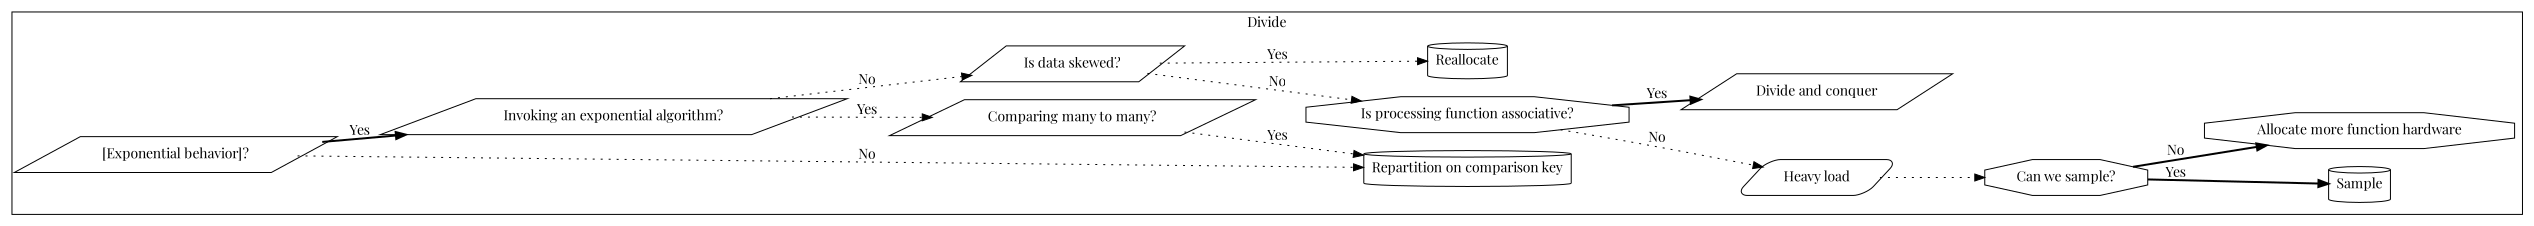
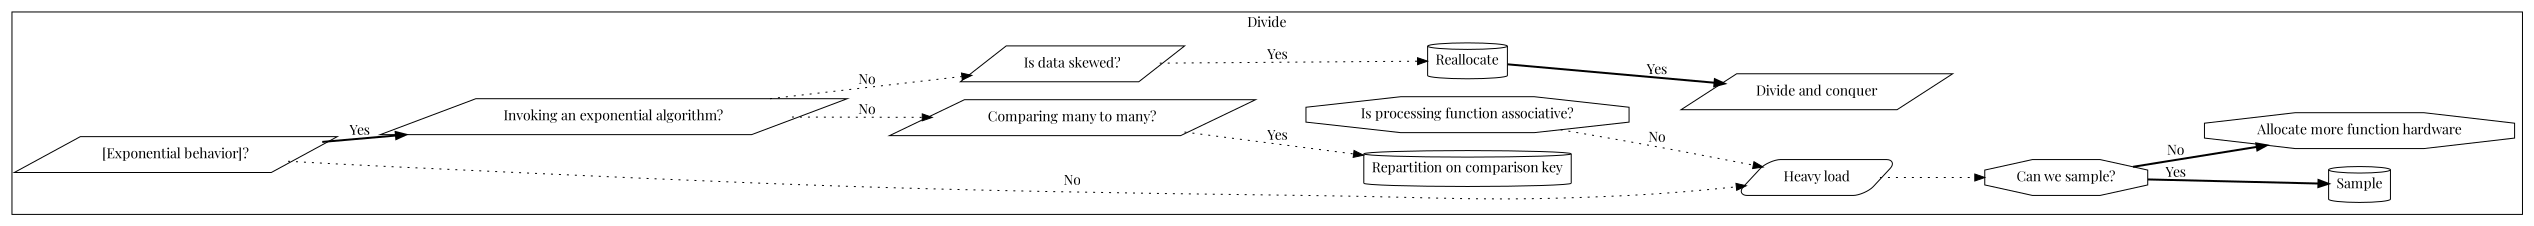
edge "Is data skewed?" -> "Is processing function associative?": removed, label "No"
edge "Is processing function associative?" -> "Divide and conquer": now "Reallocate" -> "Divide and conquer"
edge "Invoking an exponential algorithm?" -> "Comparing many to many?": label "Yes" -> "No"
edge "[Exponential behavior]?" -> "Repartition on comparison key": now "[Exponential behavior]?" -> "Heavy load"
